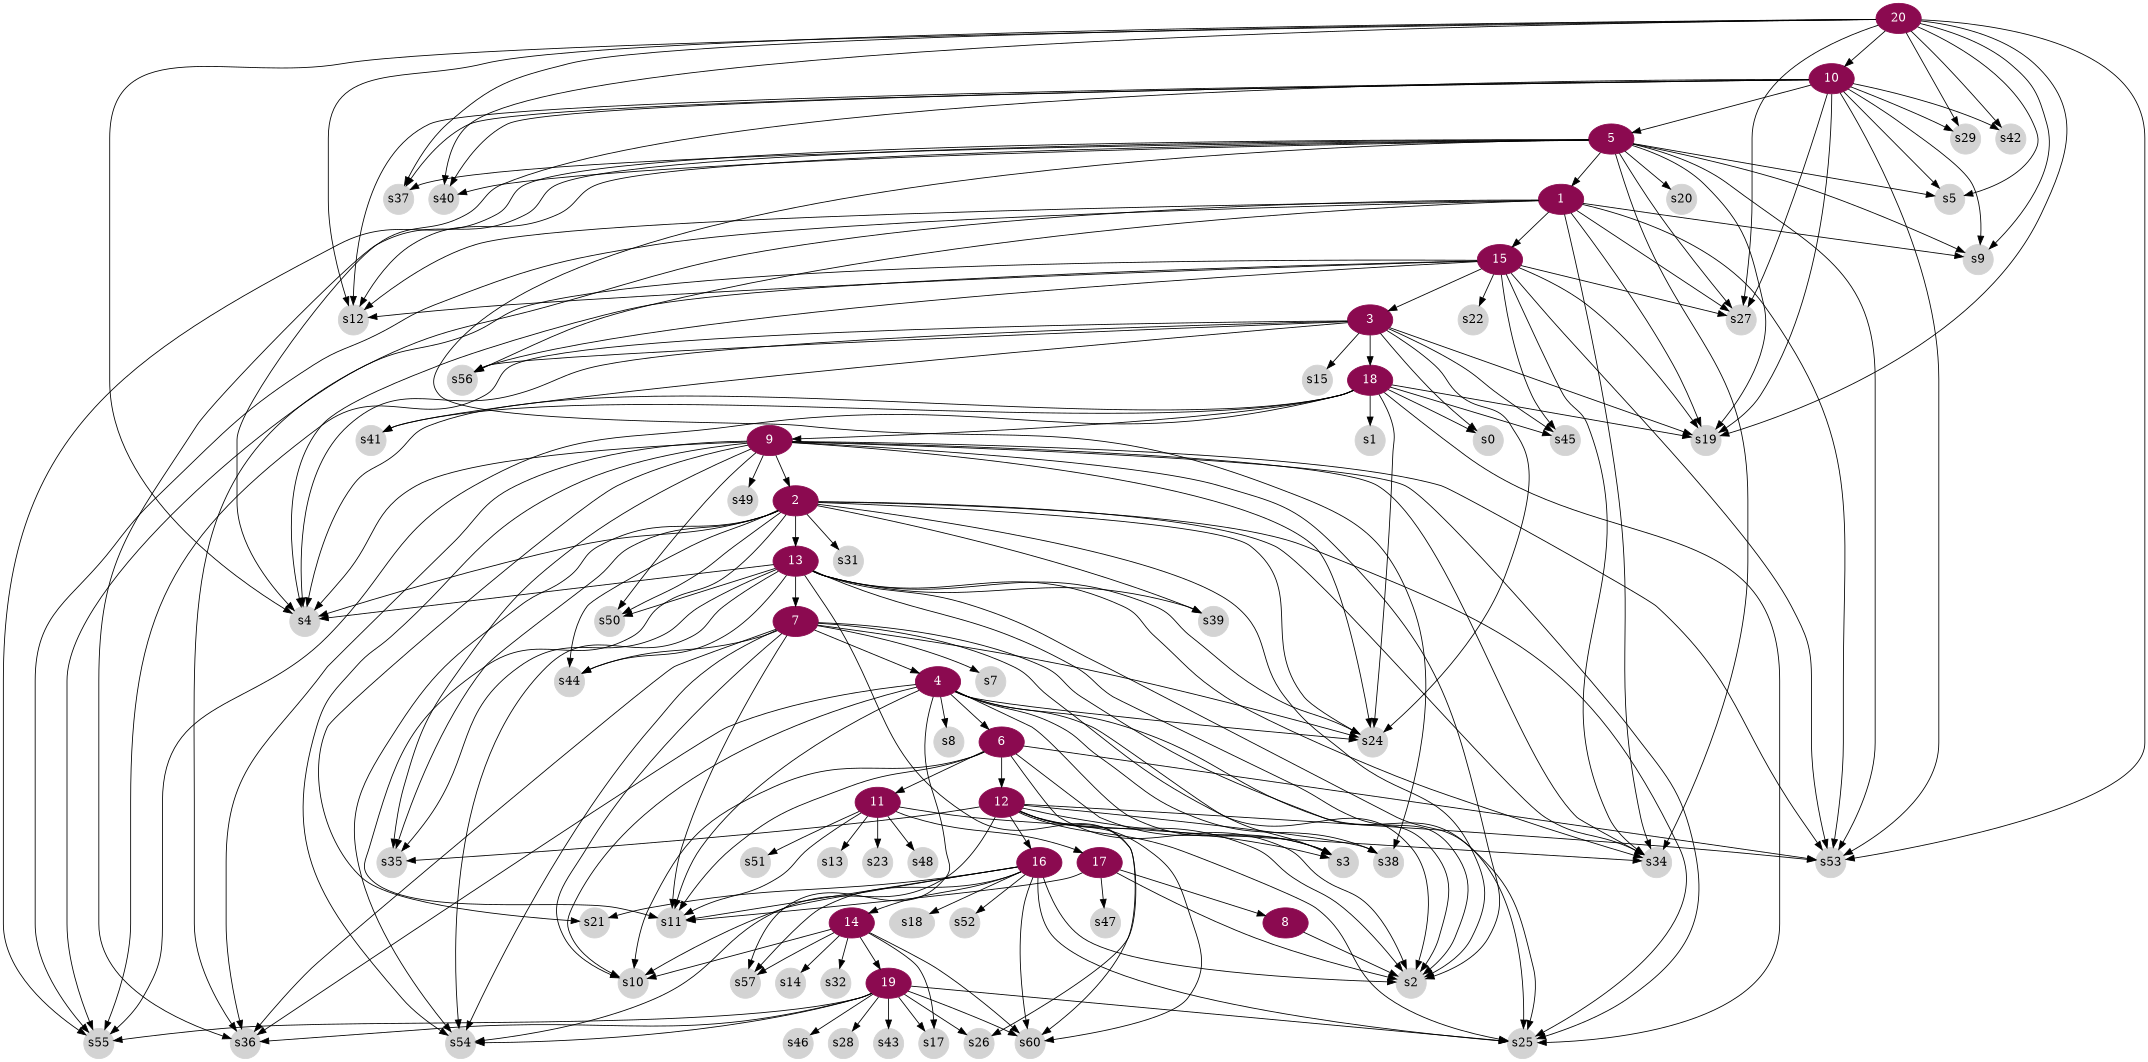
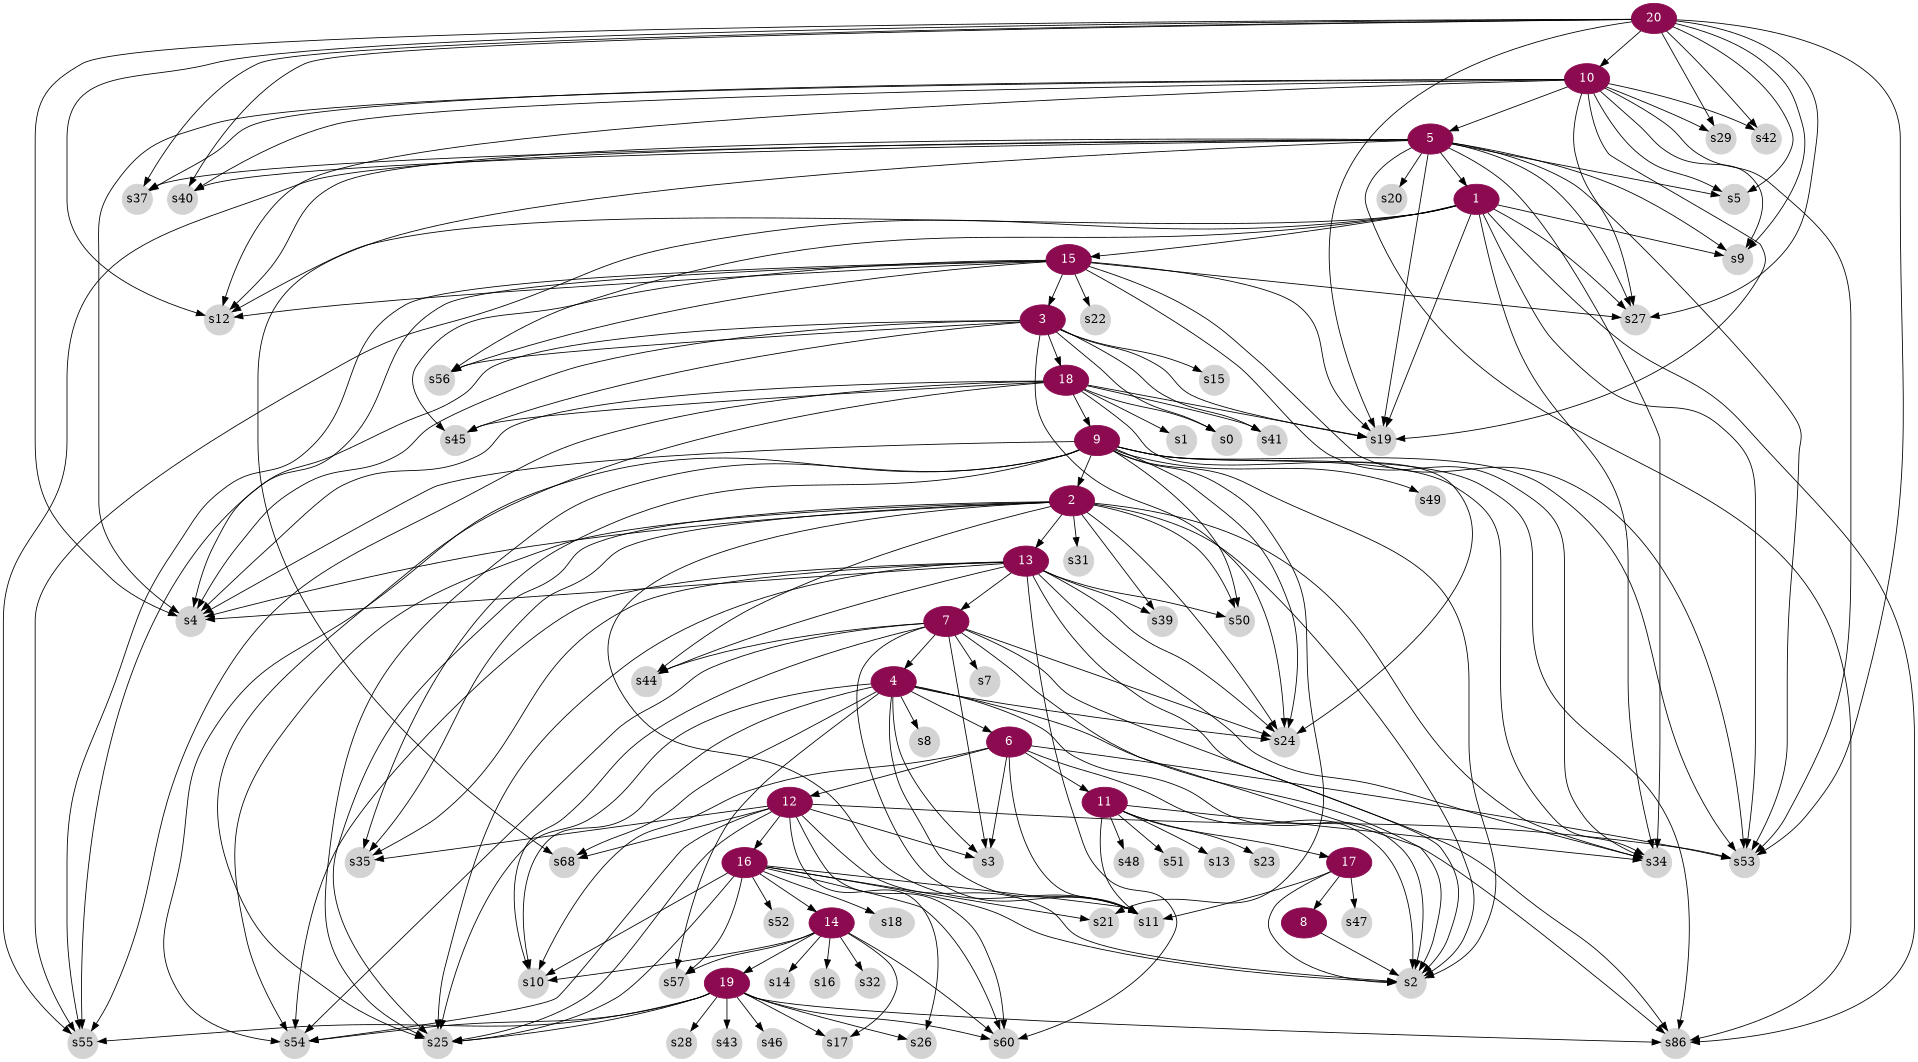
node "s38": label "s38" -> "s68"
node "s16": added
node "s36": label "s36" -> "s86"
